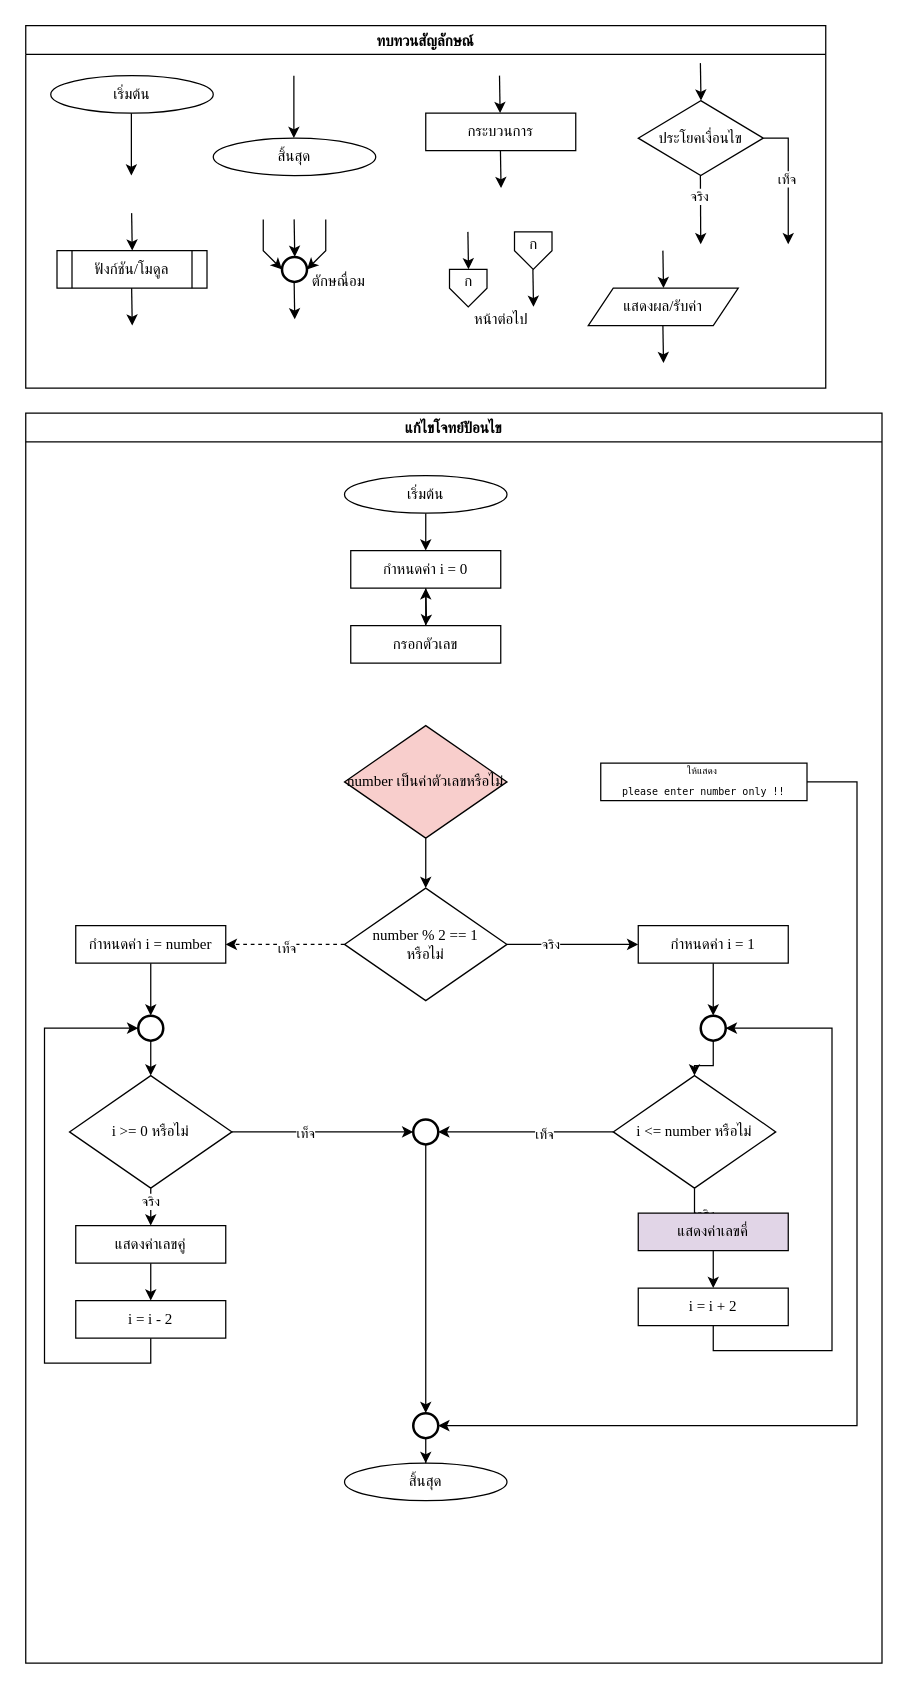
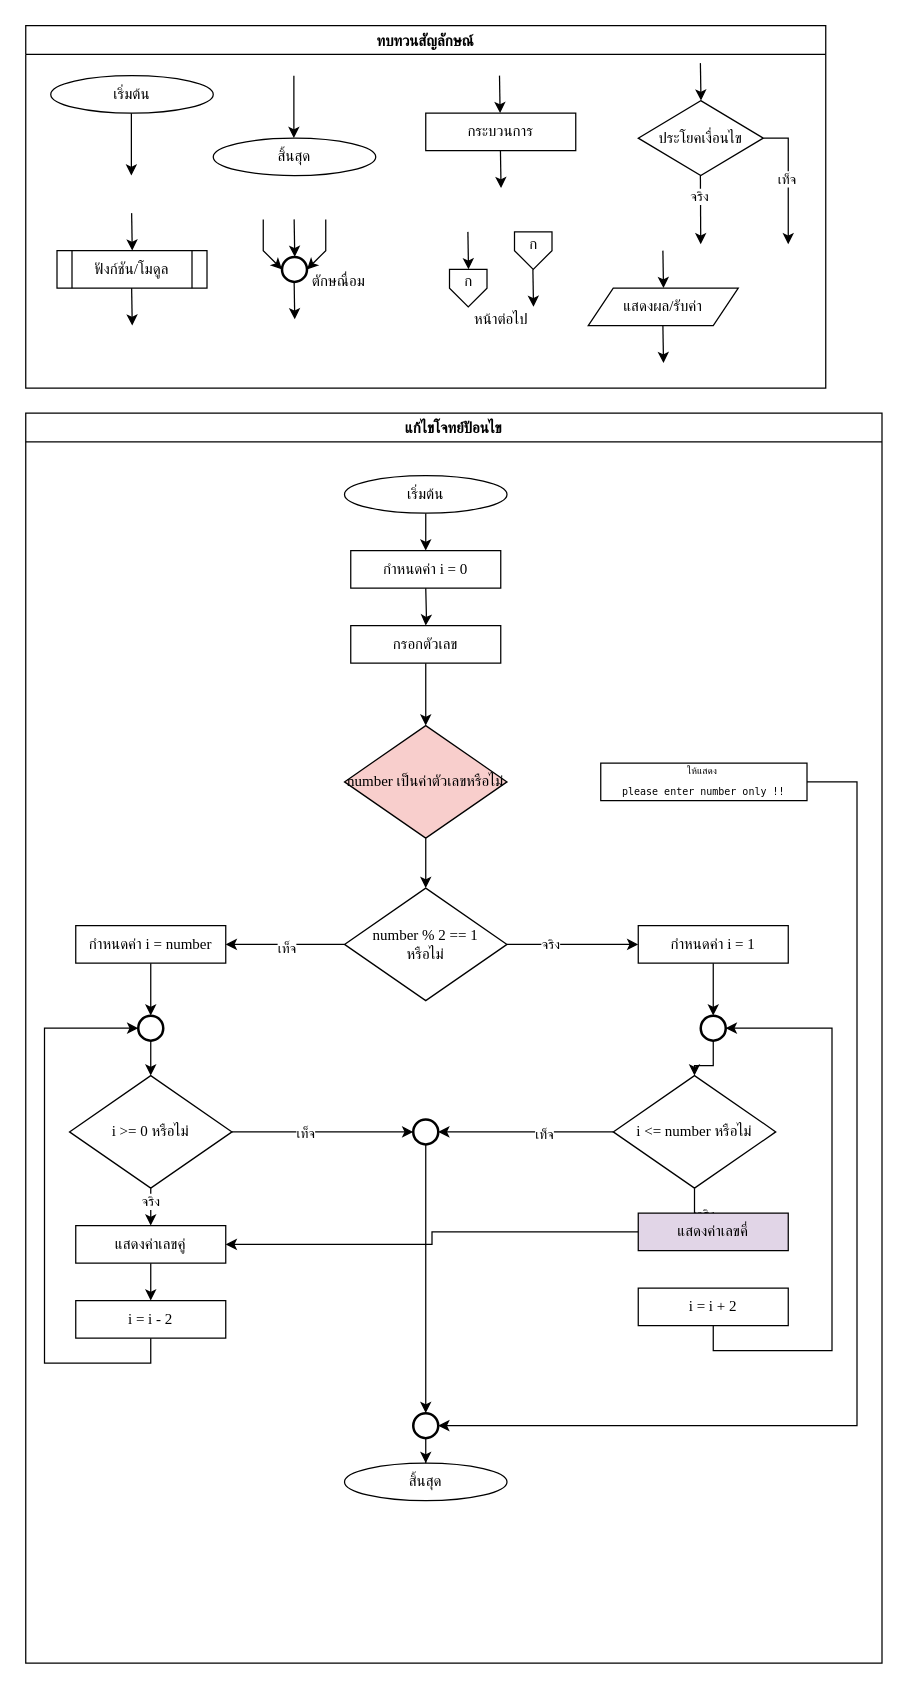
edge "กรอกตัวเลข" -> "กำหนดค่า i = 0": now "กรอกตัวเลข" -> "number เป็นค่าตัวเลขหรือไม่"
edge "number % 2 == 1 หรือไม่" -> "กำหนดค่า i = number": style dashed -> solid
edge "แสดงค่าเลขคี่" -> "i = i + 2": now "แสดงค่าเลขคี่" -> "แสดงค่าเลขคู่"
